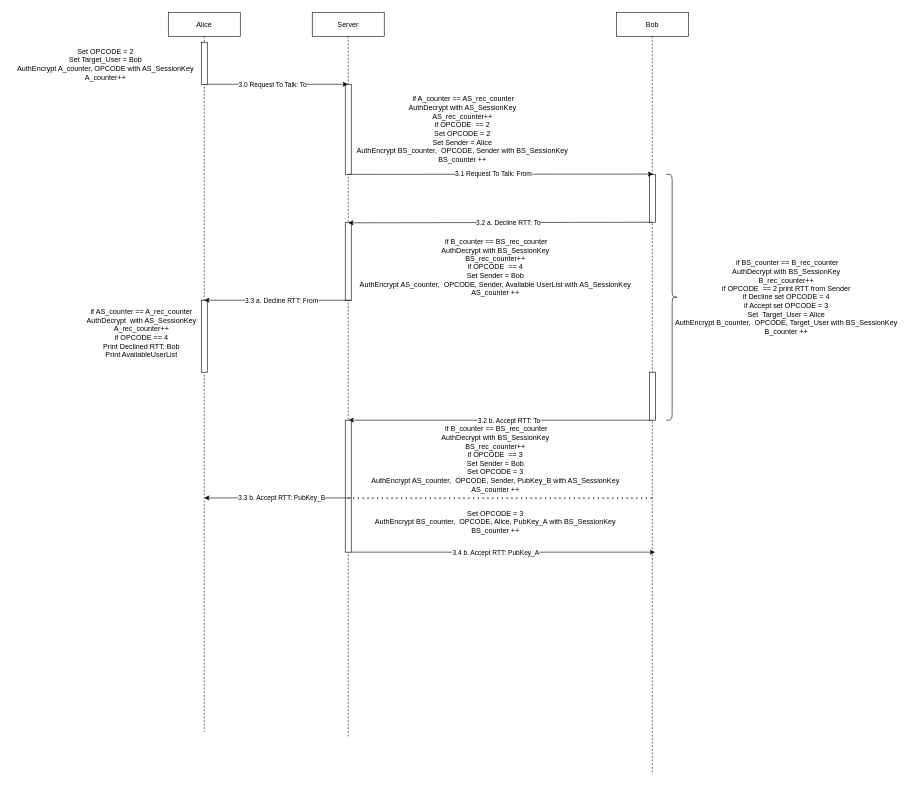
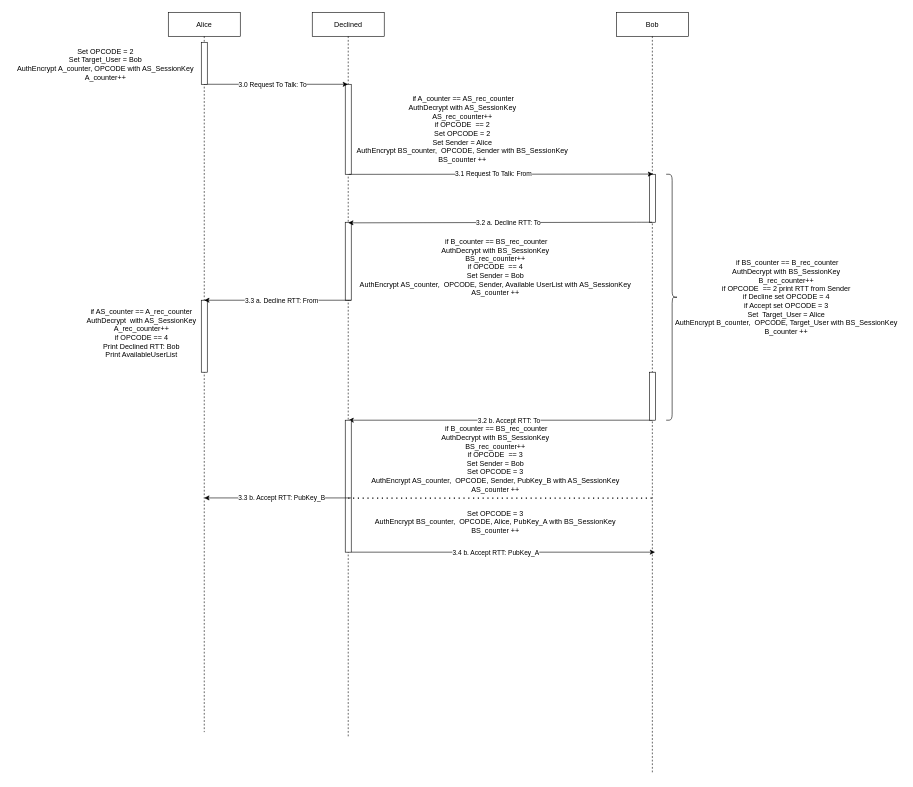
node "Server": label "Server" -> "Declined"
